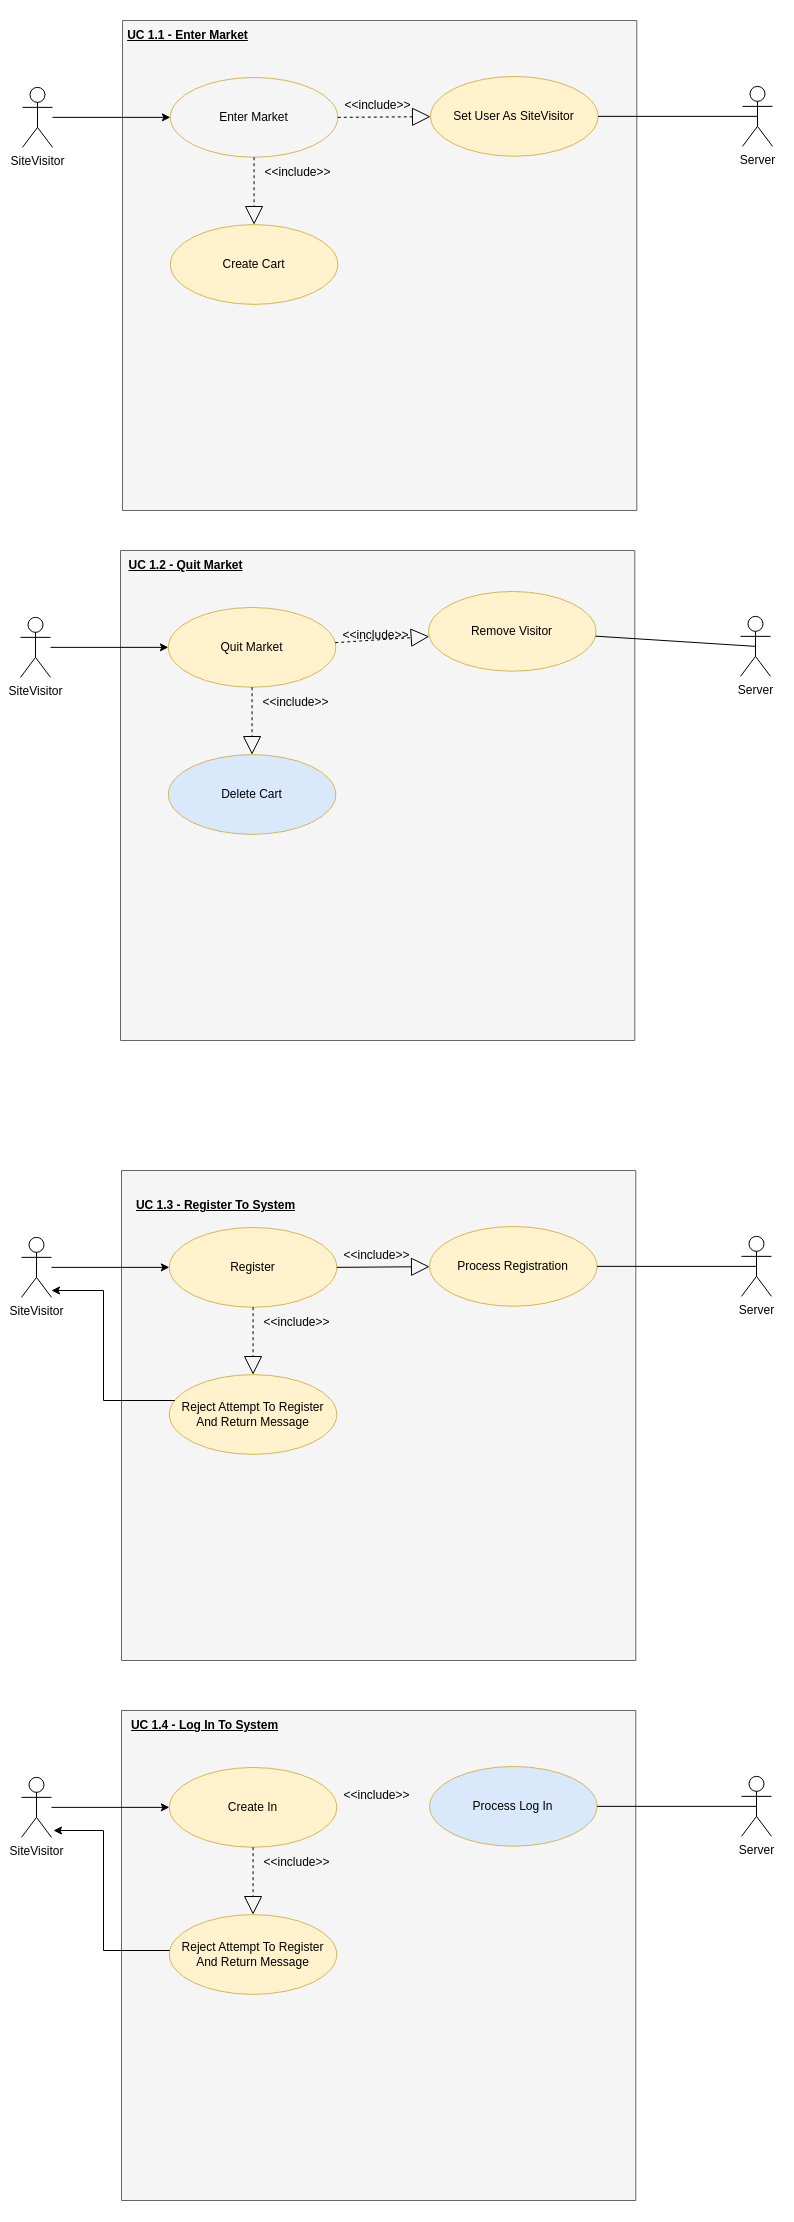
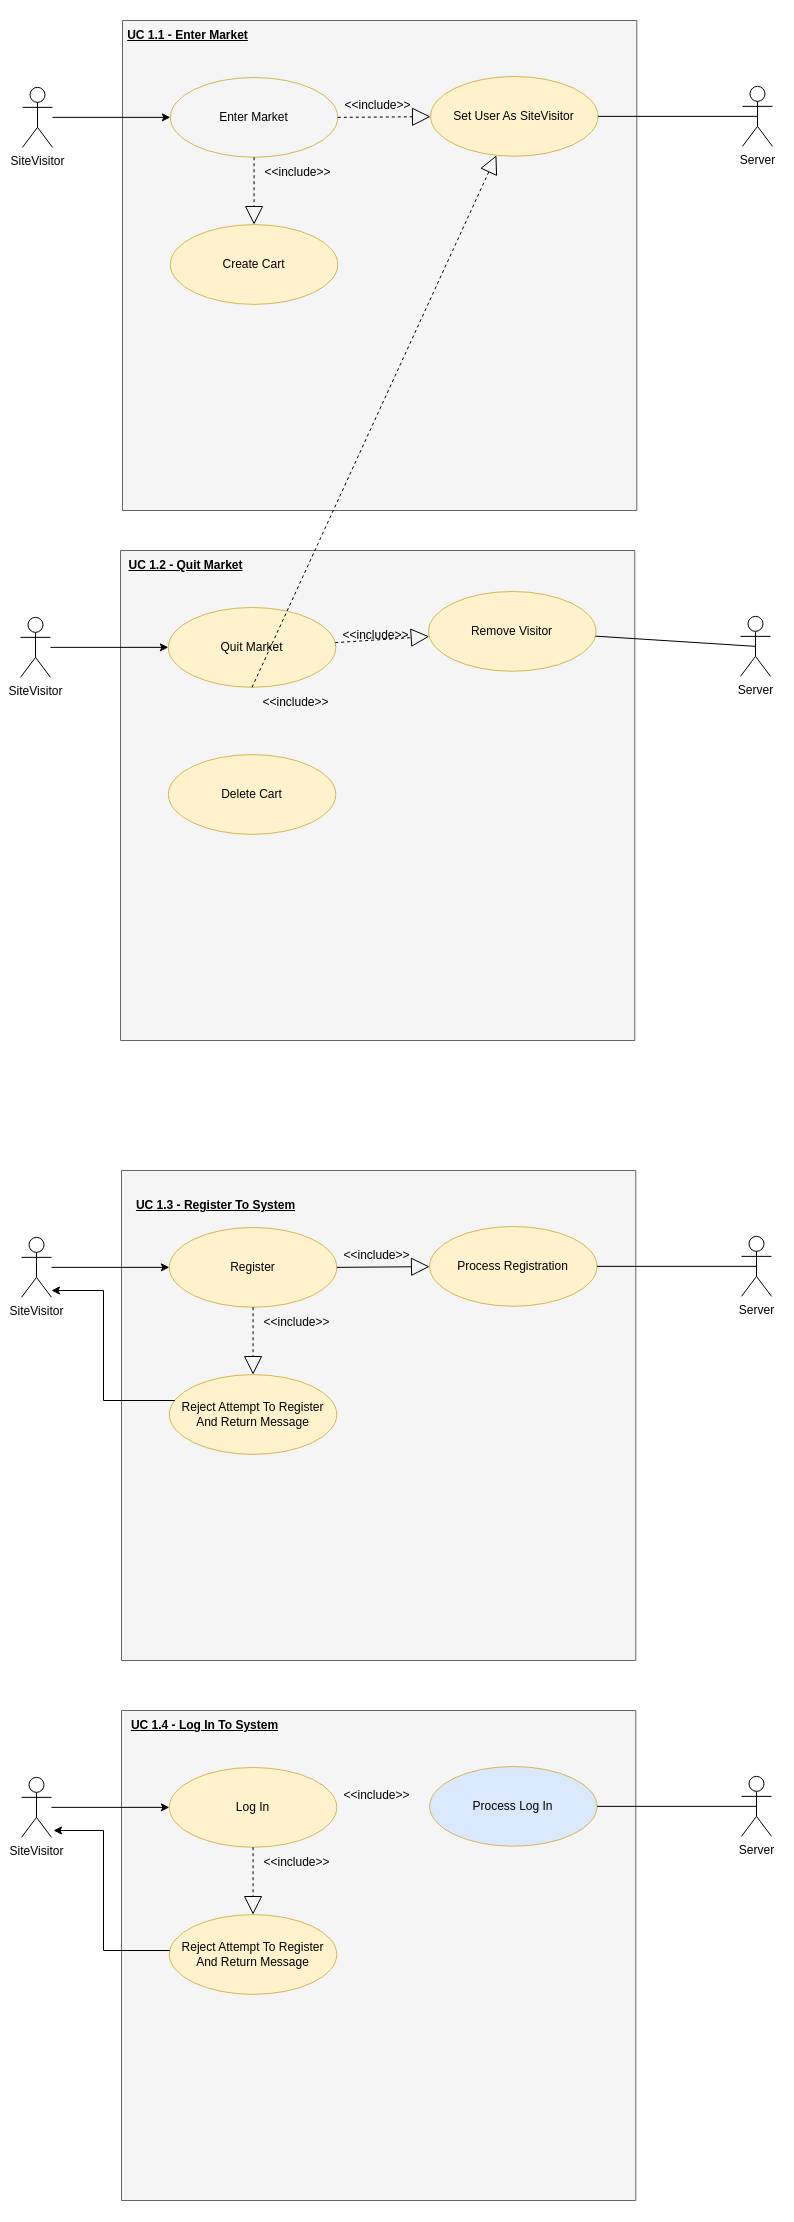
edge "Quit Market" -> "Delete Cart": now "Quit Market" -> "Set User As SiteVisitor"
node "Delete Cart": fillcolor #dae8fc -> #fff2cc
node "Create In": label "Create In" -> "Log In"
